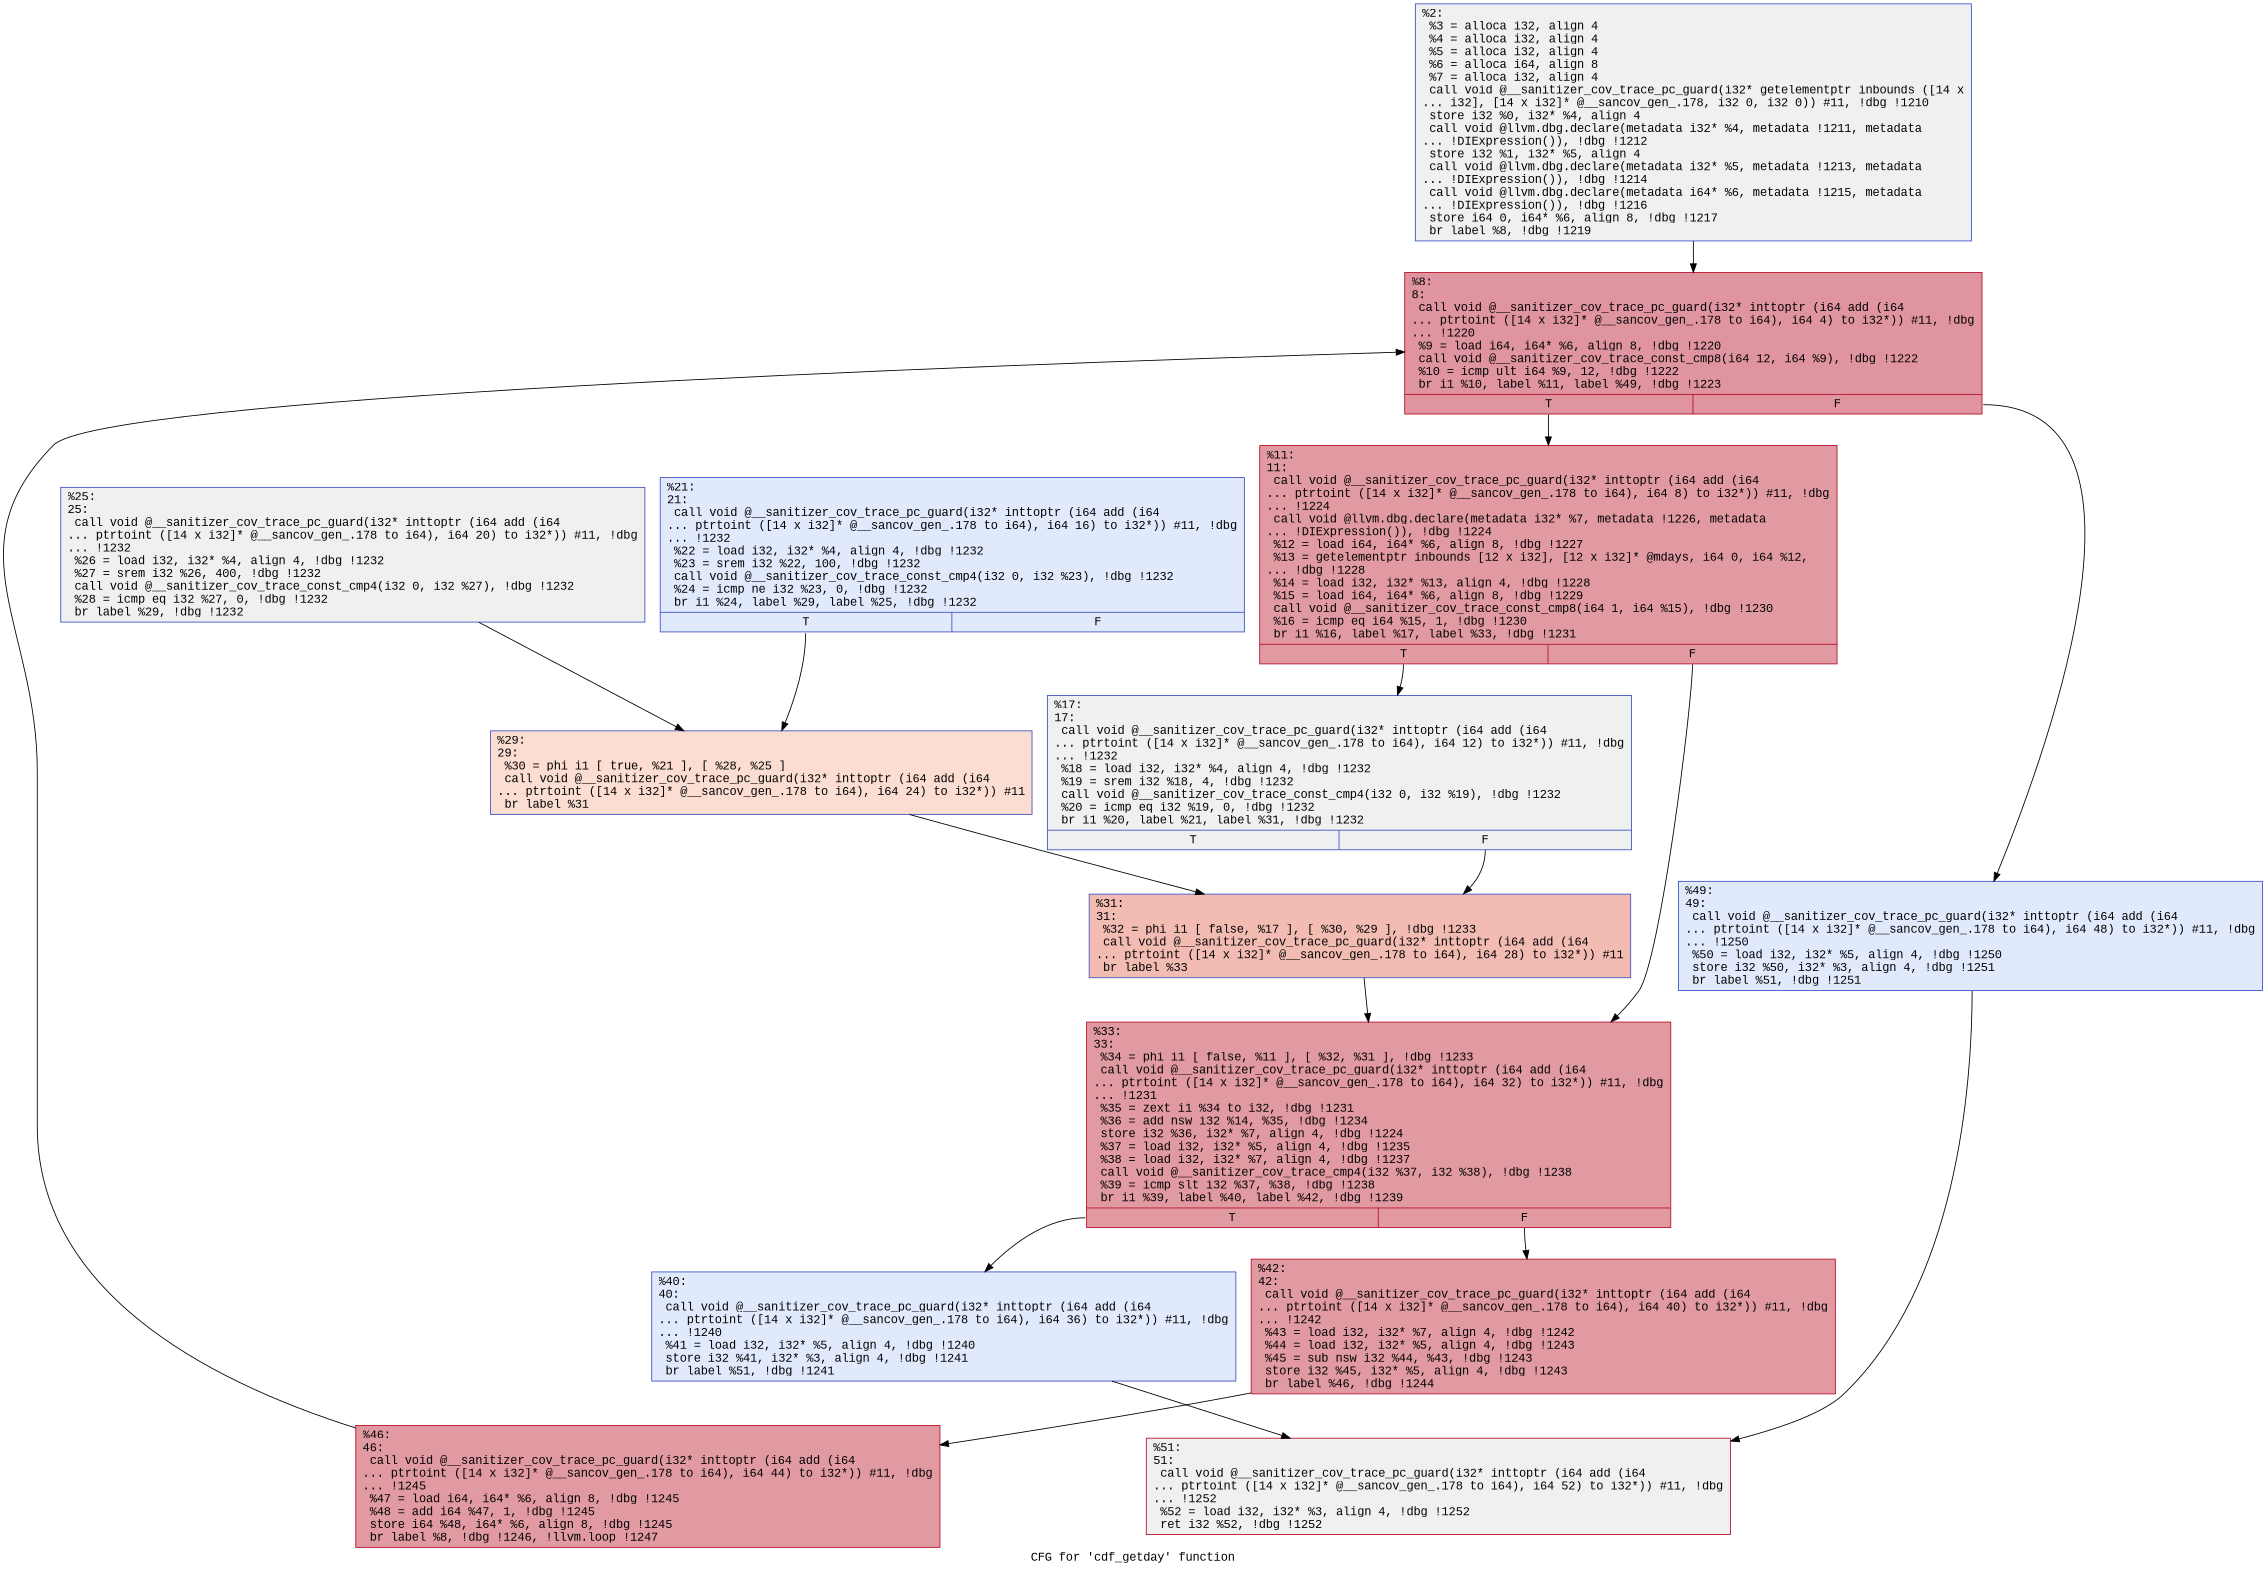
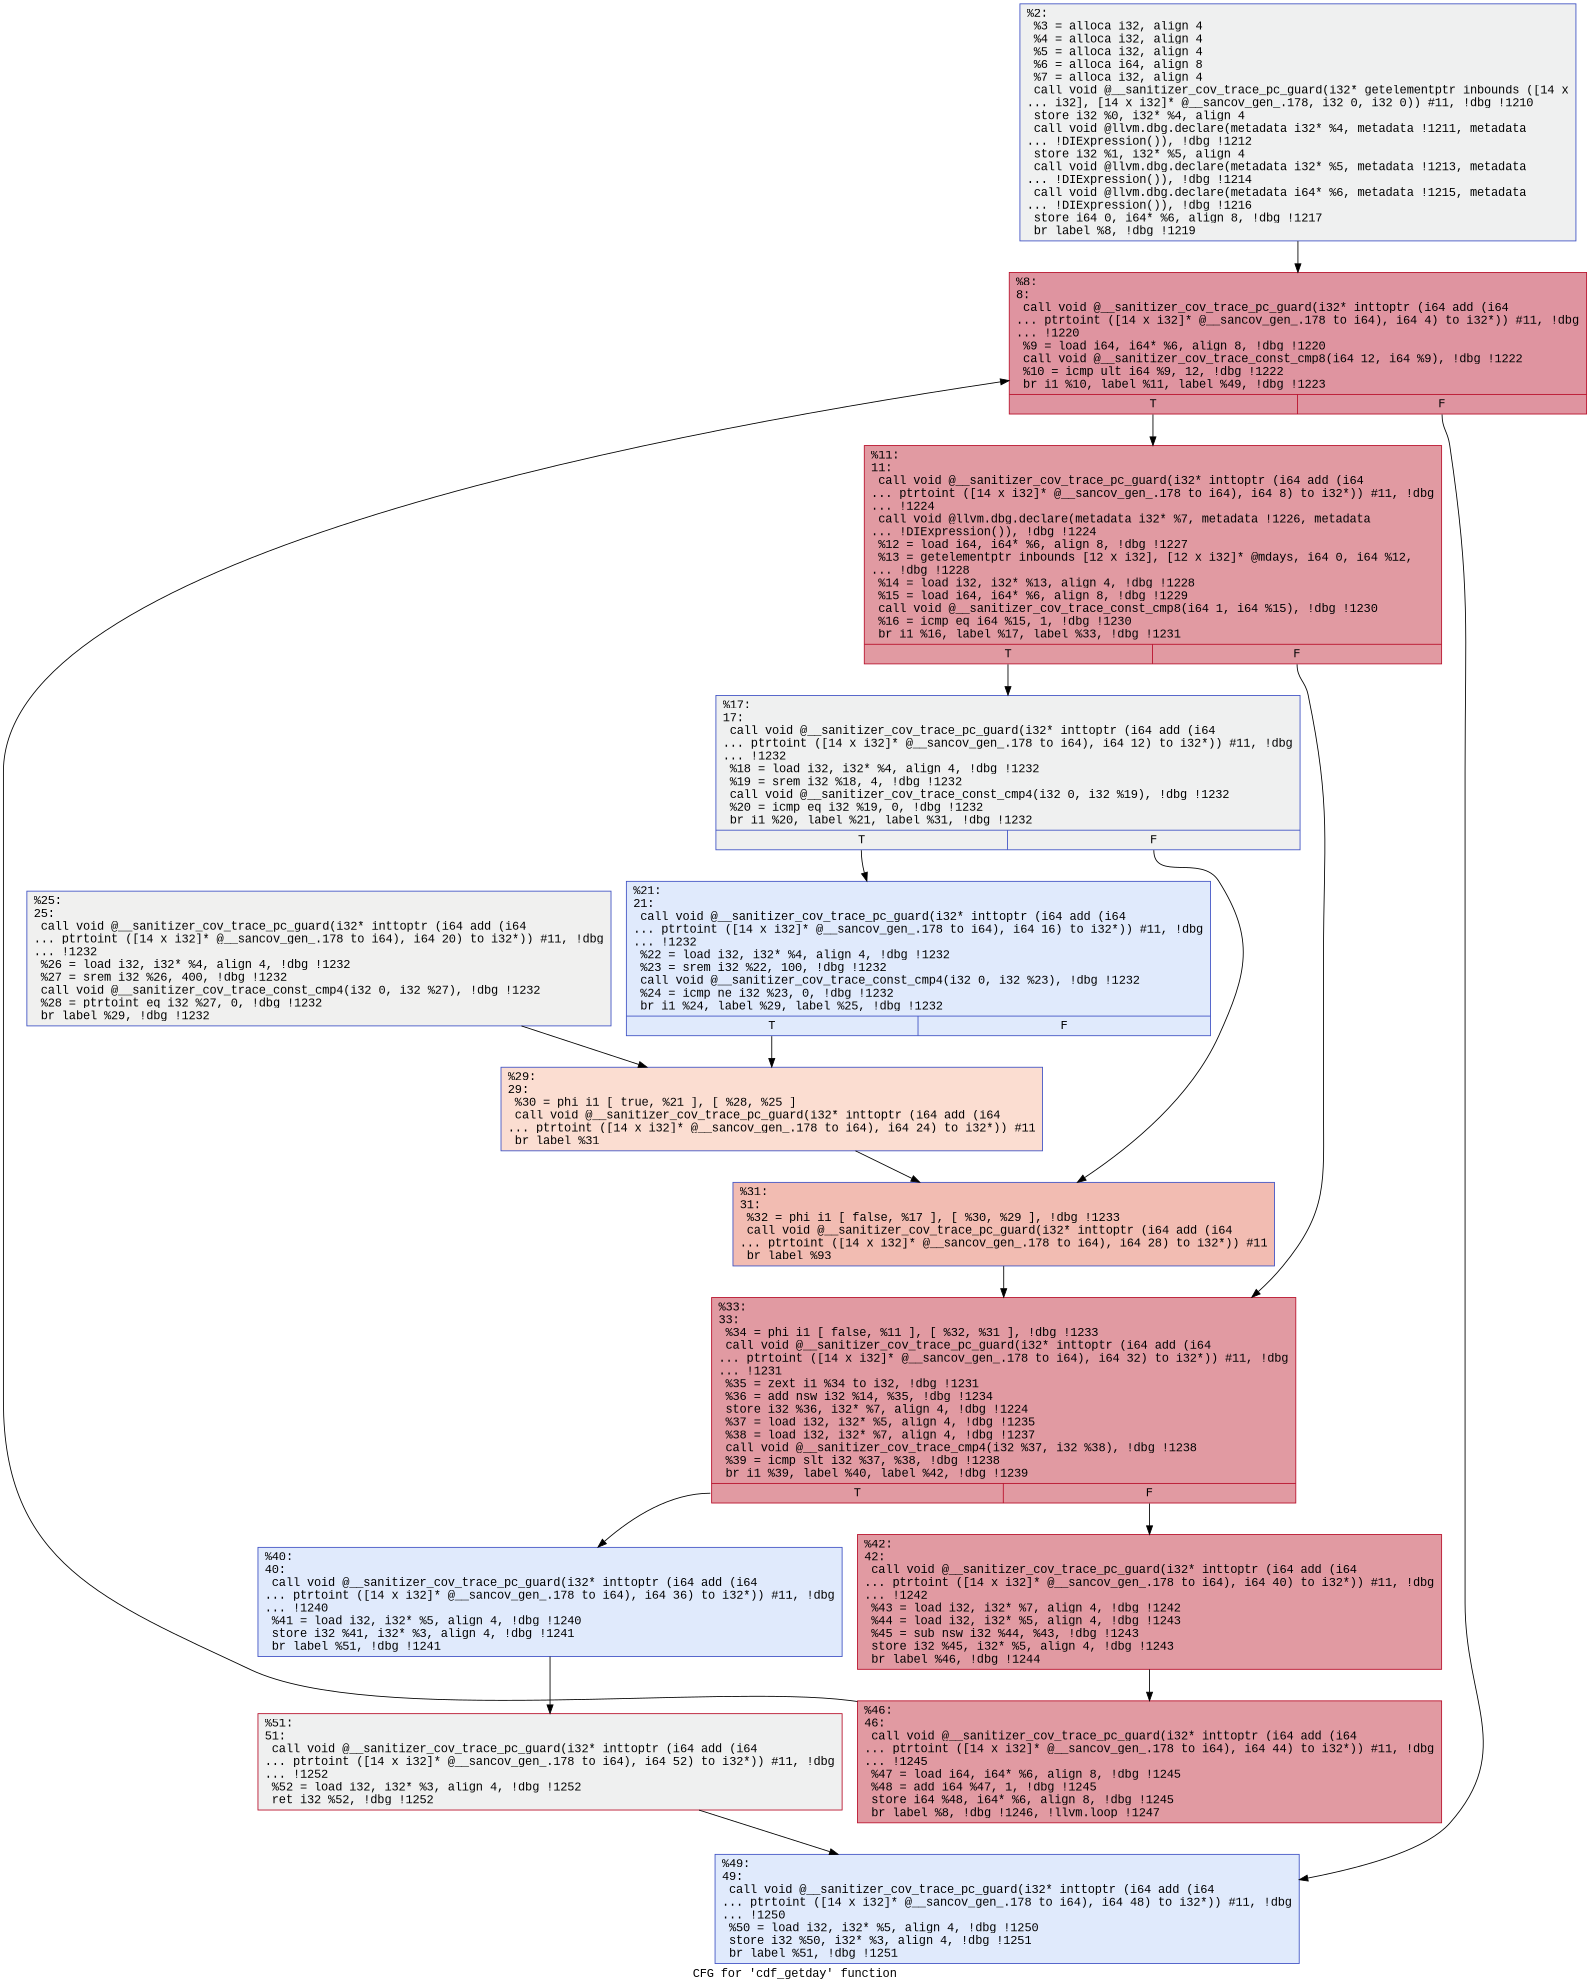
node "%25:": text "%28 = icmp eq i32 %27, 0, !dbg !1232" -> "%28 = ptrtoint eq i32 %27, 0, !dbg !1232"
edge "%17:" -> "%21:": added
node "%31:": text "br label %33" -> "br label %93"
edge "%49:" -> "%51:": reversed
